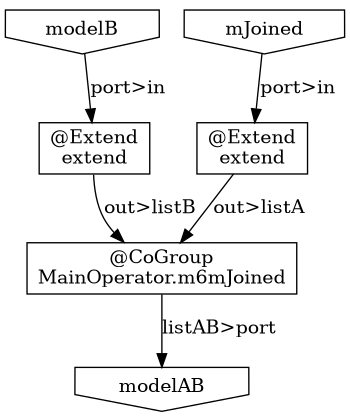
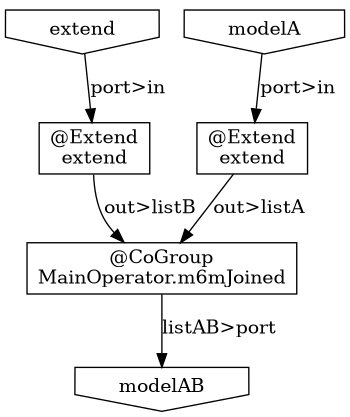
node "modelB": label "modelB" -> "extend"
node "mJoined": label "mJoined" -> "modelA"
